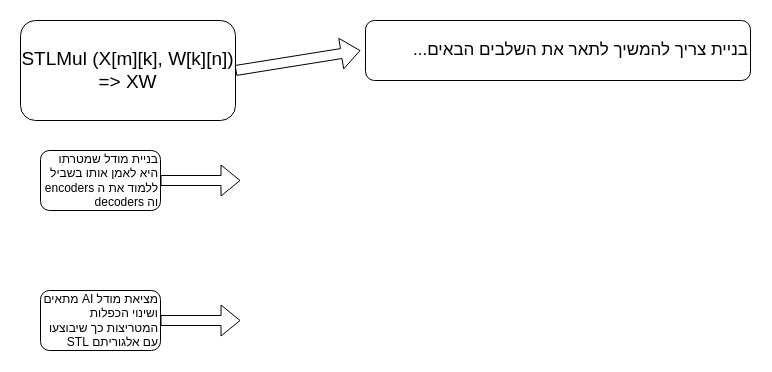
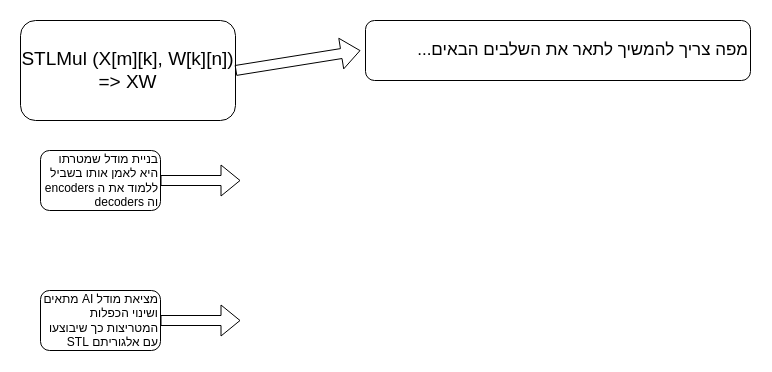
node "בניית צריך להמשיך לתאר את השלבים הבאים...": label "בניית צריך להמשיך לתאר את השלבים הבאים..." -> "מפה צריך להמשיך לתאר את השלבים הבאים..."
